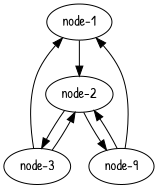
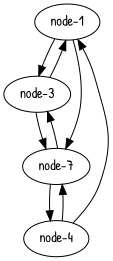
edge "node-1" -> "node-3": added
node "node-2": label "node-2" -> "node-7"
node "node-9": label "node-9" -> "node-4"
